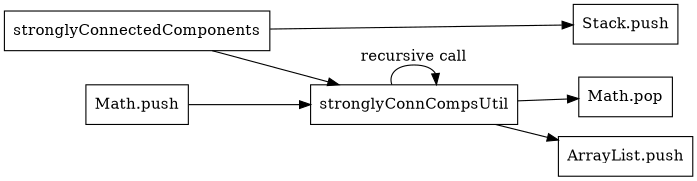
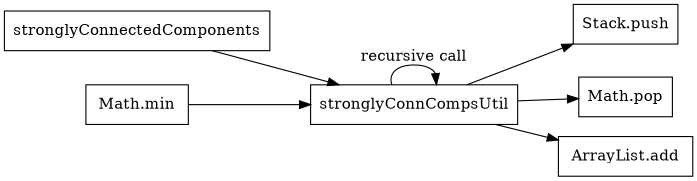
edge "stronglyConnectedComponents" -> "Stack.push": now "stronglyConnCompsUtil" -> "Stack.push"
node "Math.push": label "Math.push" -> "Math.min"
node "ArrayList.push": label "ArrayList.push" -> "ArrayList.add"
